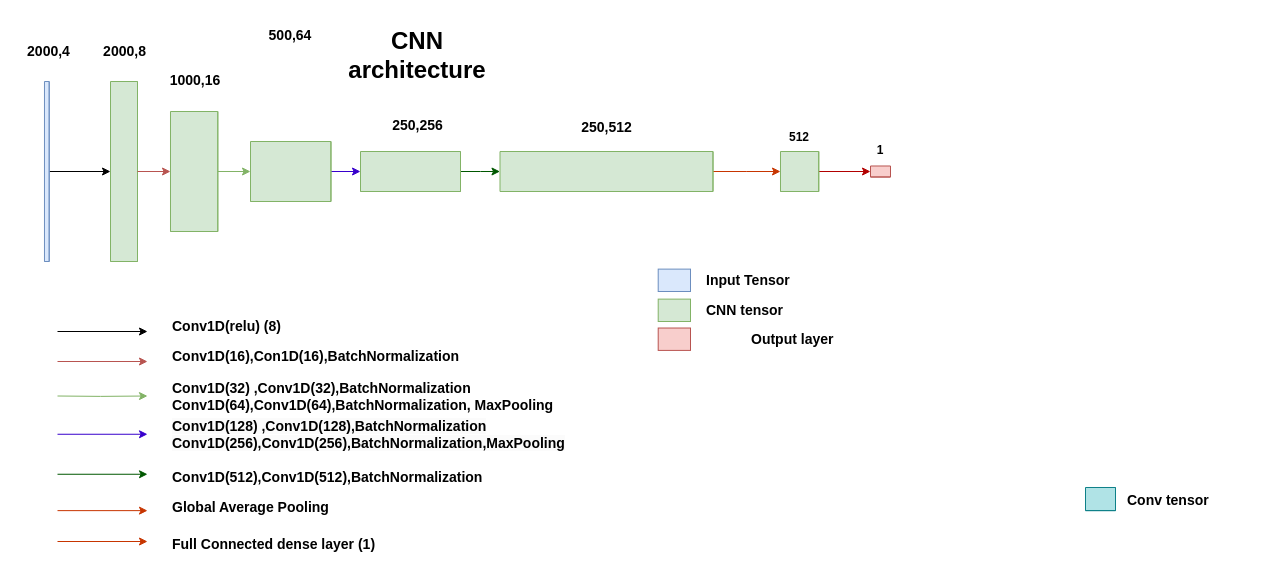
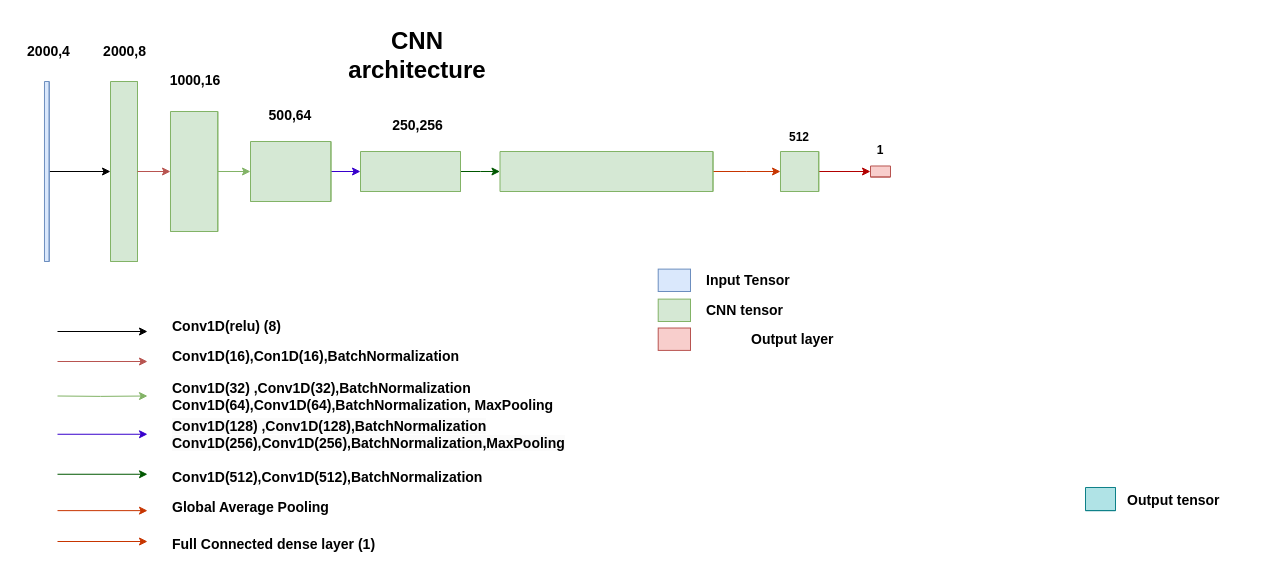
node "500,64": moved (291, 35) -> (291, 115)
node "250,512": removed
node "Conv tensor": label "Conv tensor" -> "Output tensor"
